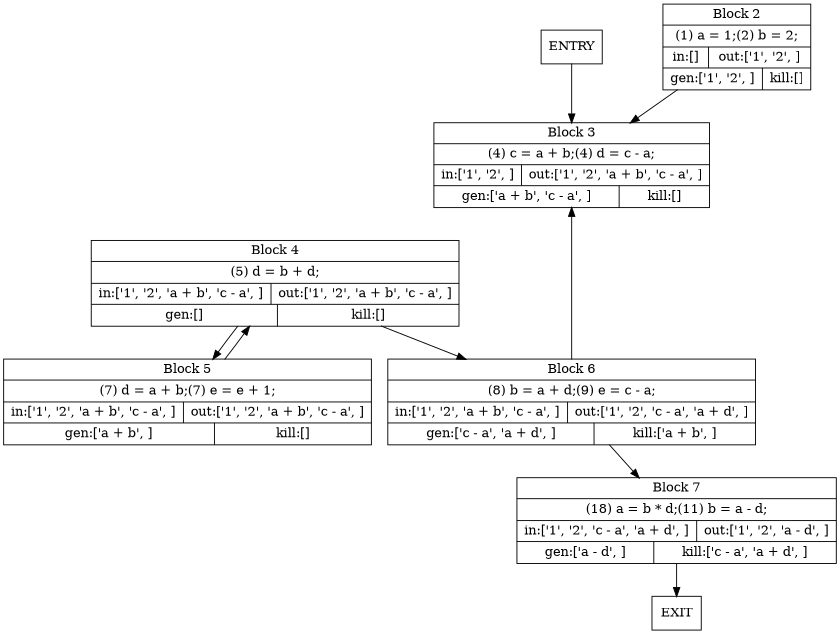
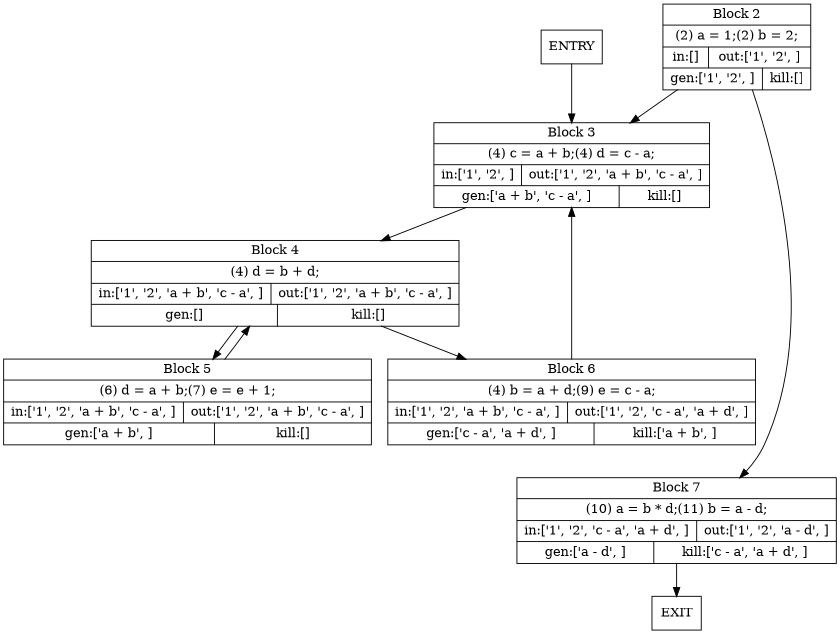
node "Block 2": text "(1) a = 1;(2) b = 2;" -> "(2) a = 1;(2) b = 2;"
edge "Block 3" -> "Block 4": added
node "Block 4": text "(5) d = b + d;" -> "(4) d = b + d;"
node "Block 5": text "(7) d = a + b;(7) e = e + 1;" -> "(6) d = a + b;(7) e = e + 1;"
node "Block 6": text "(8) b = a + d;(9) e = c - a;" -> "(4) b = a + d;(9) e = c - a;"
edge "Block 6" -> "Block 7": now "Block 2" -> "Block 7"
node "Block 7": text "(18) a = b * d;(11) b = a - d;" -> "(10) a = b * d;(11) b = a - d;"
